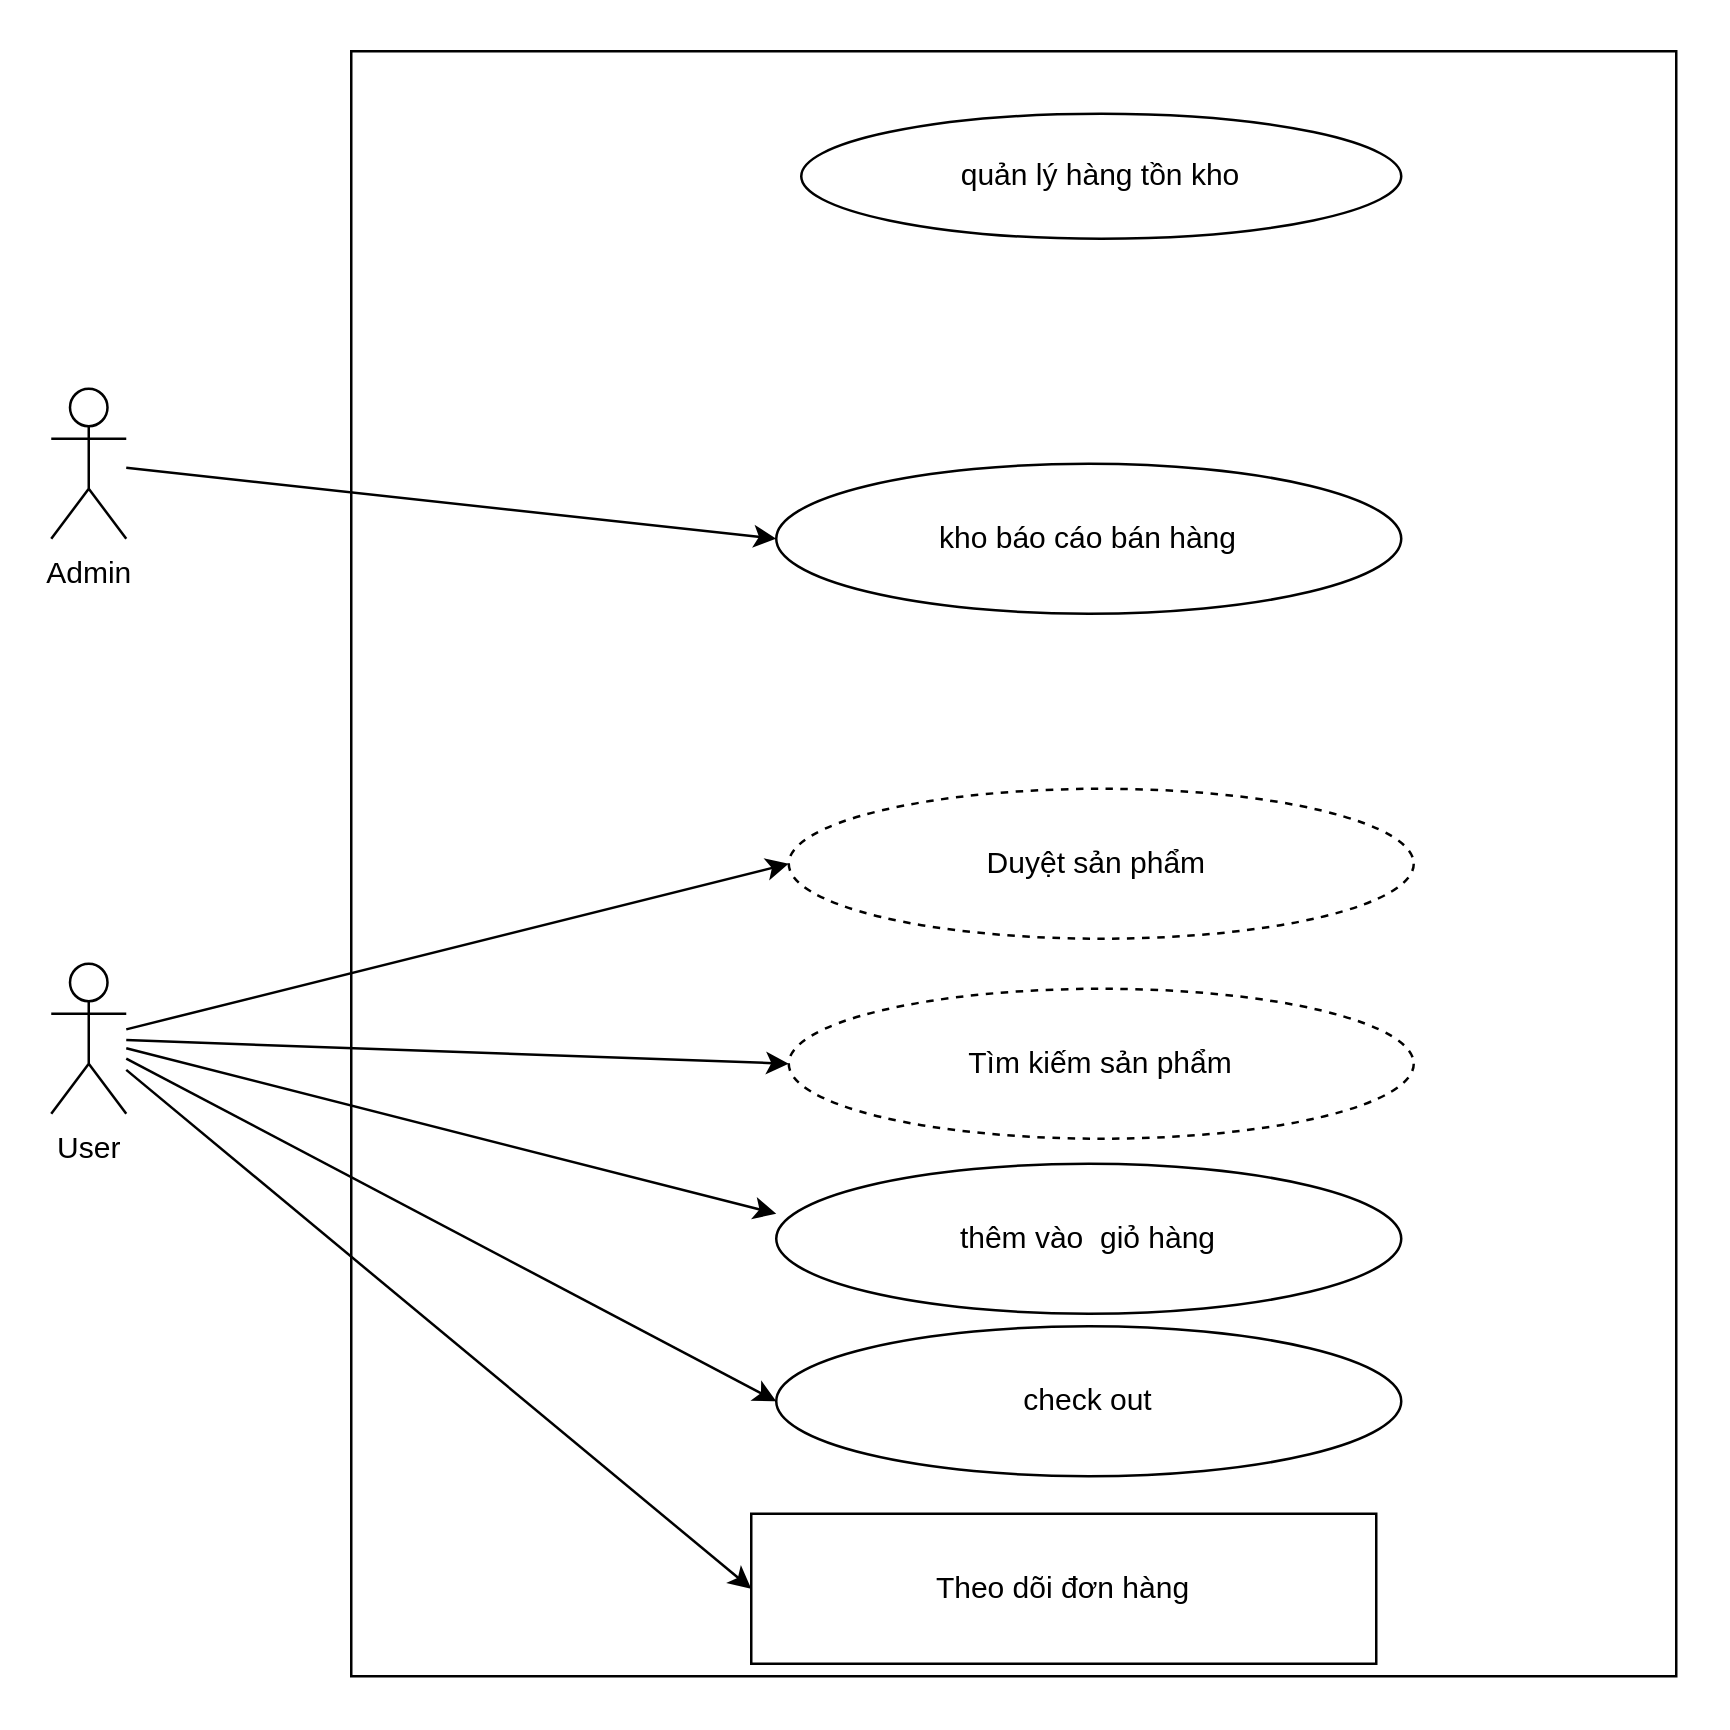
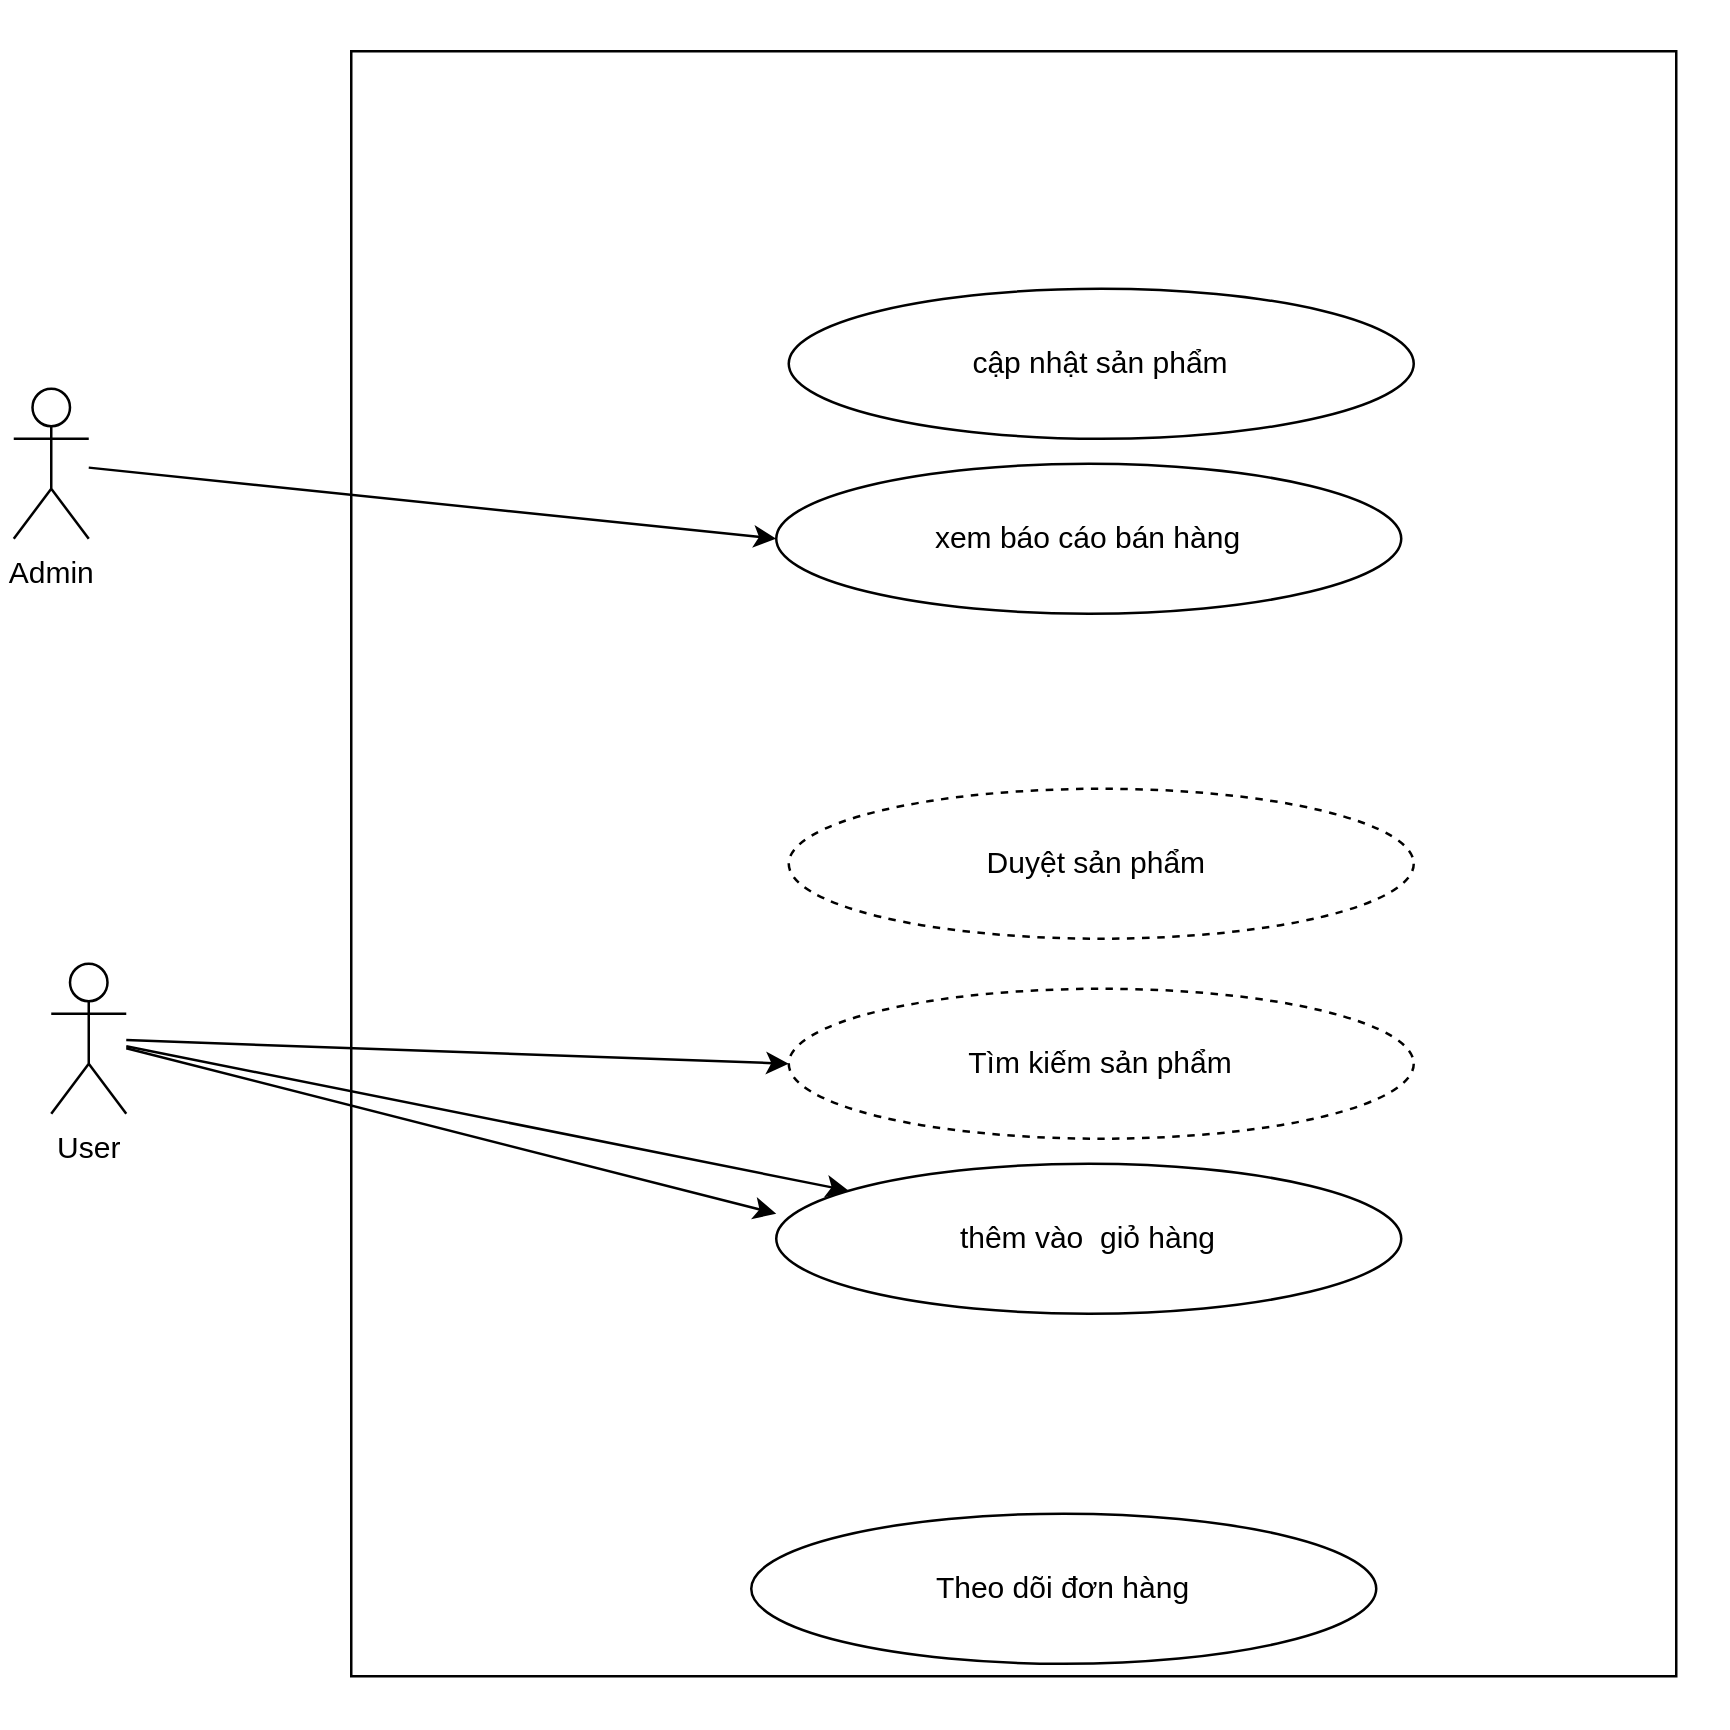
node "quản lý hàng tồn kho": removed
node "cập nhật sản phẩm": added
node "Admin": moved (89, 464) -> (51, 464)
node "kho báo cáo bán hàng": label "kho báo cáo bán hàng" -> "xem báo cáo bán hàng"
edge "User" -> "Duyệt sản phẩm": removed
edge "User" -> "check out": removed
edge "User" -> "Theo dõi đơn hàng": now "User" -> "thêm vào giỏ hàng"
node "check out": removed
node "Theo dõi đơn hàng": shape rectangle -> ellipse
